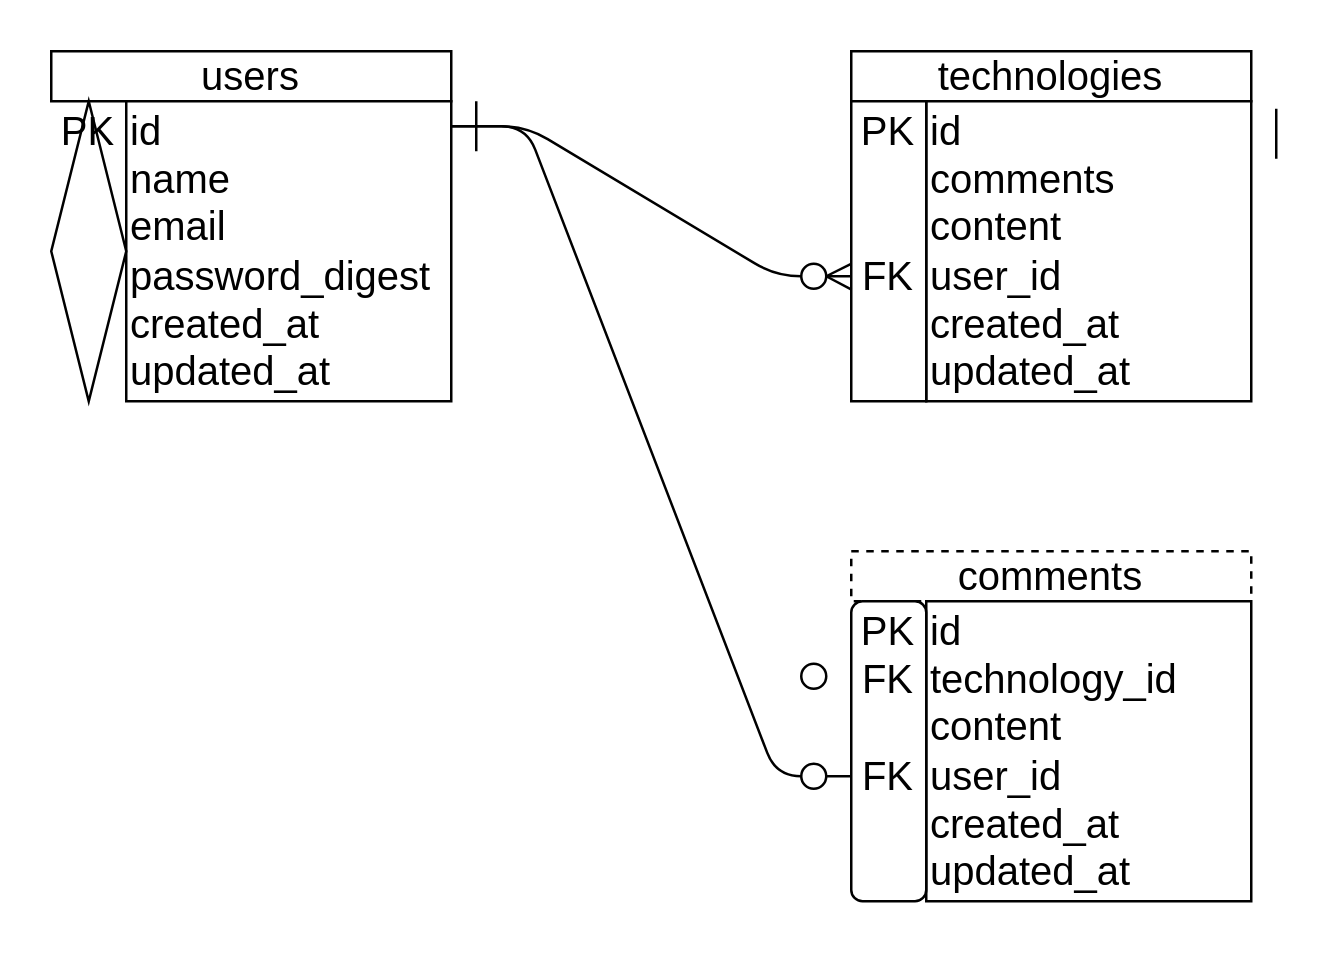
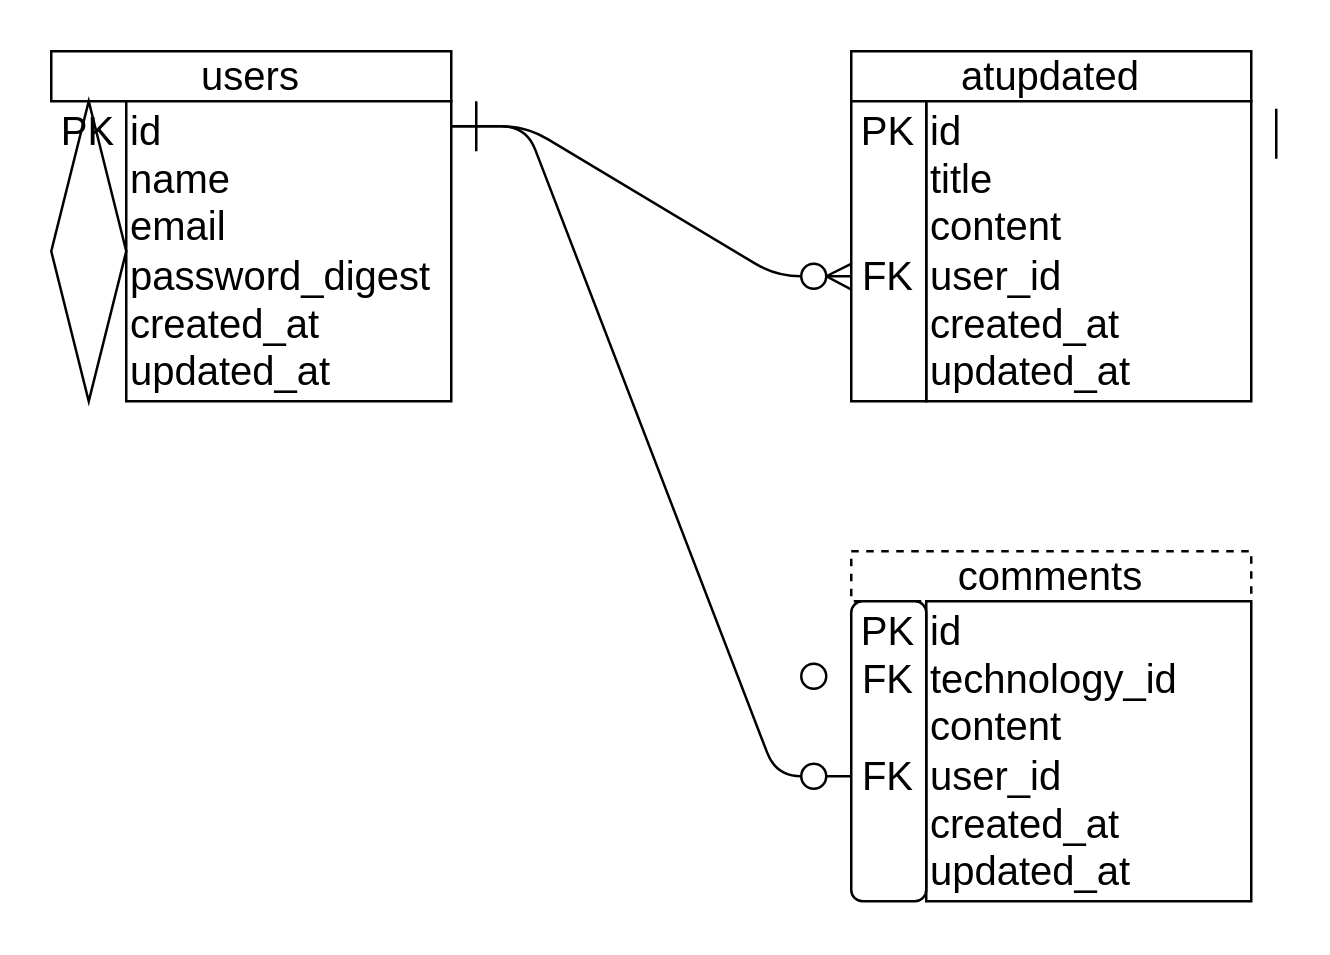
node "technologies": label "technologies" -> "atupdated"
node "id comments content user_id created_at updated_at": label "id comments content user_id created_at updated_at" -> "id title content user_id created_at updated_at"
